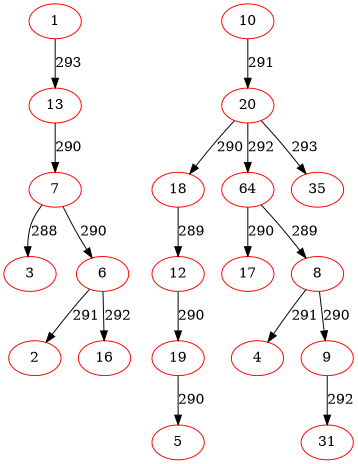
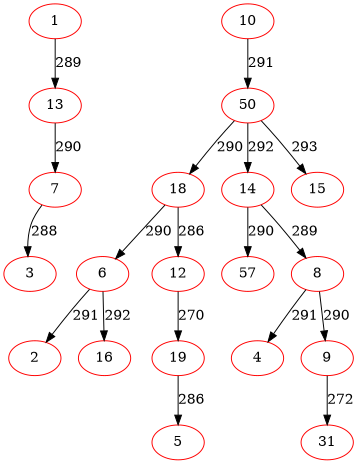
edge "1" -> "13": label "293" -> "289"
node "20": label "20" -> "50"
node "64": label "64" -> "14"
node "35": label "35" -> "15"
edge "7" -> "6": now "18" -> "6"
edge "18" -> "12": label "289" -> "286"
node "17": label "17" -> "57"
edge "12" -> "19": label "290" -> "270"
edge "19" -> "5": label "290" -> "286"
edge "9" -> "31": label "292" -> "272"
